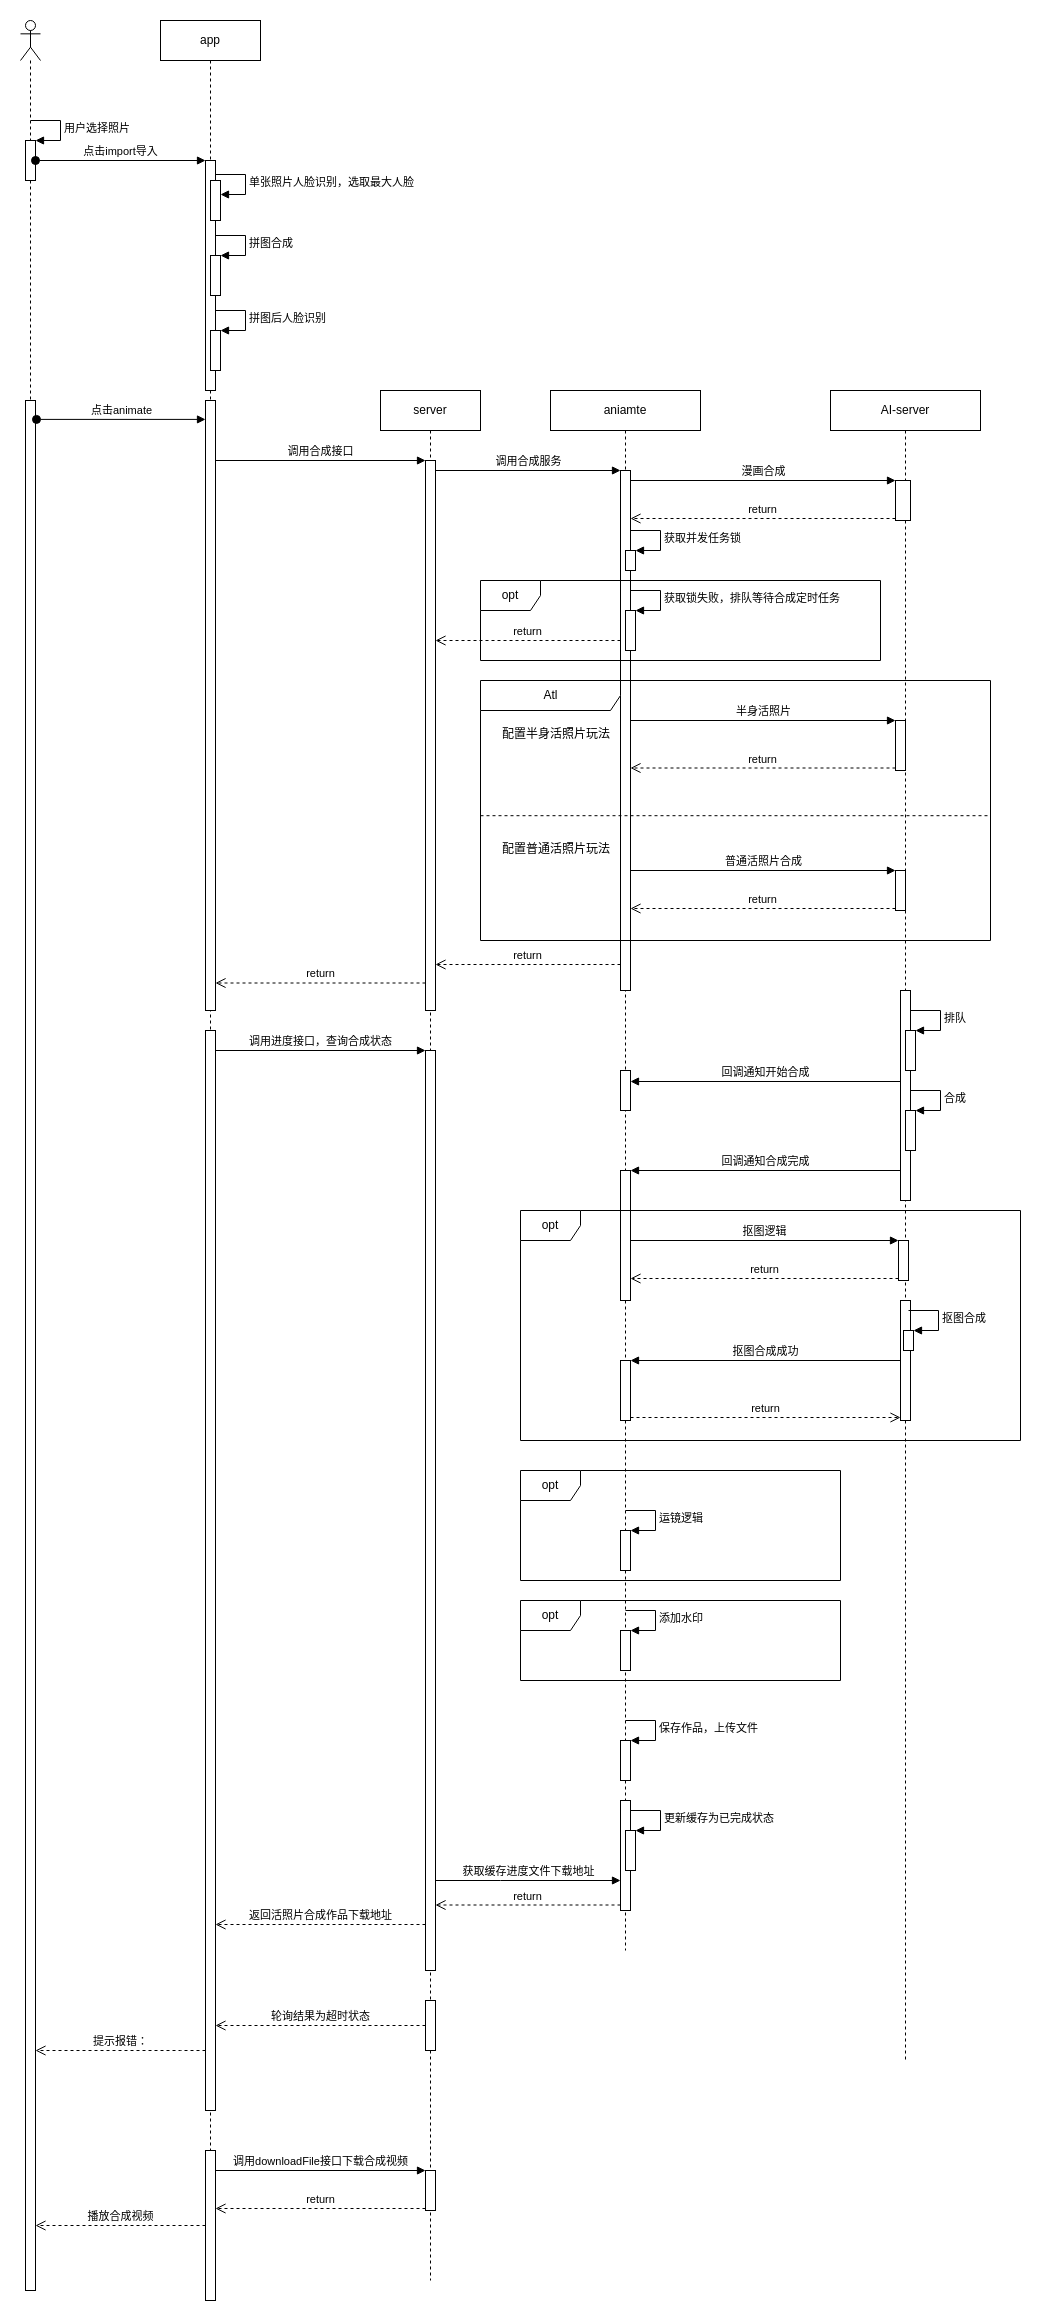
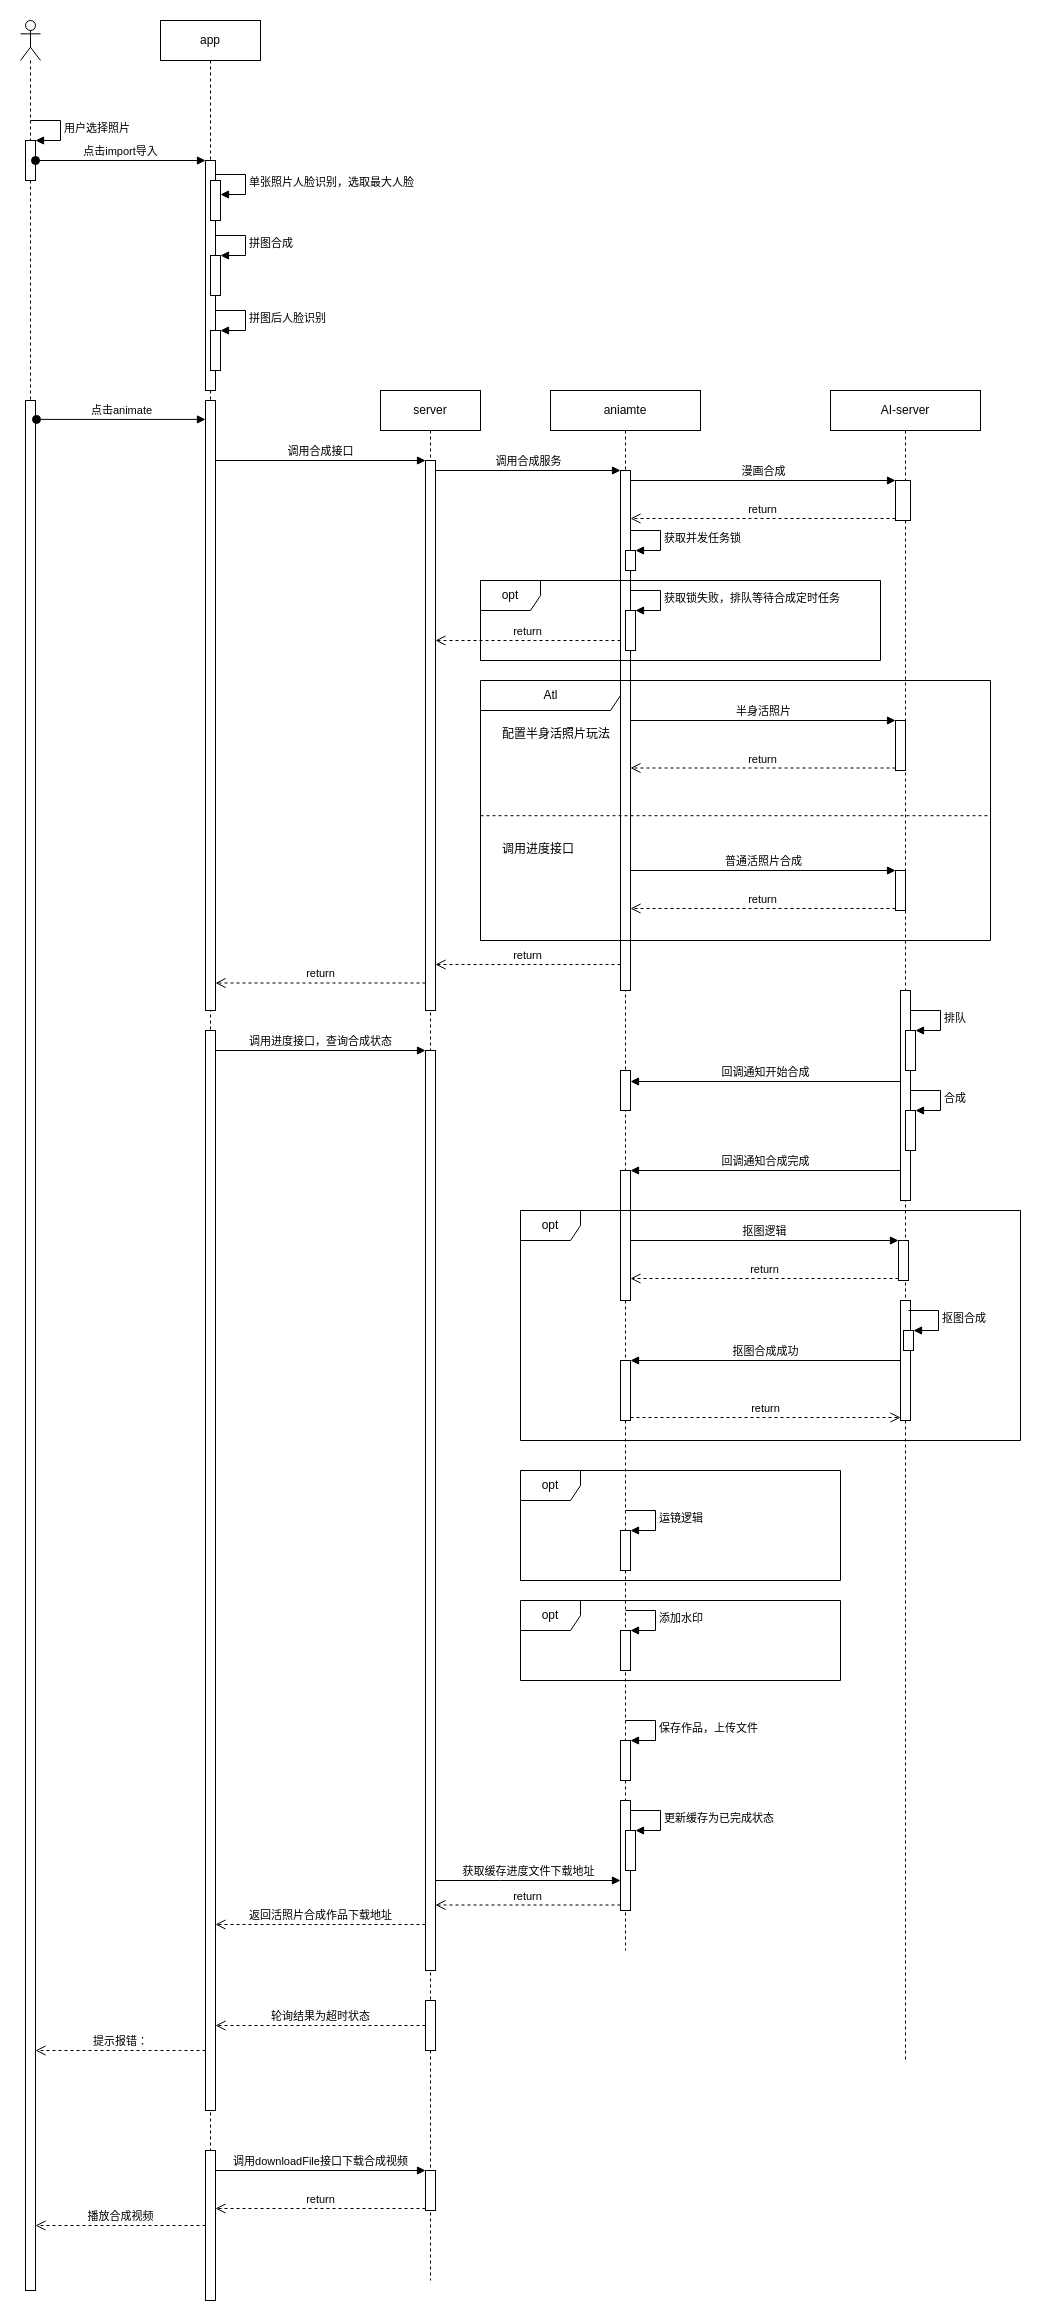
node "配置普通活照片玩法": label "配置普通活照片玩法" -> "调用进度接口"
